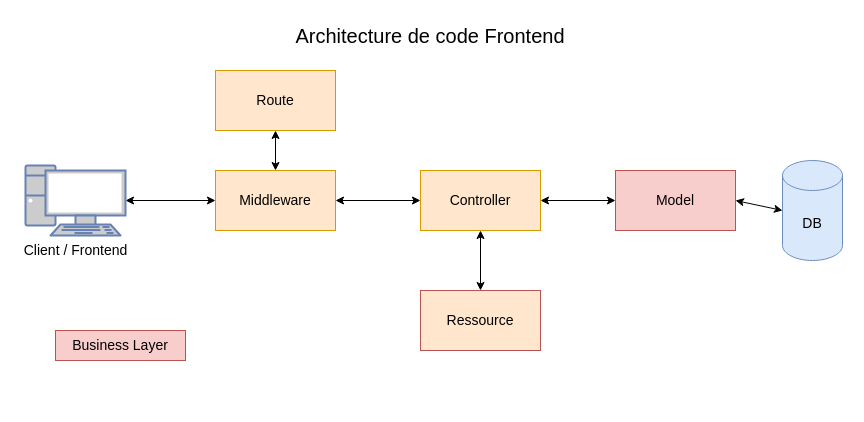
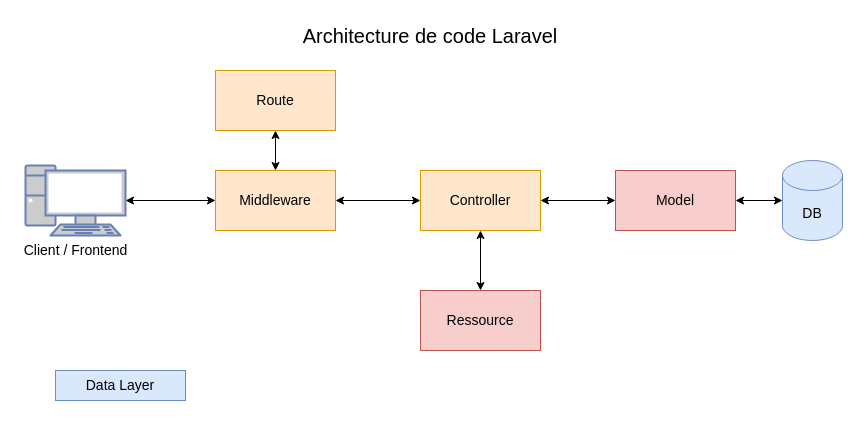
node "Architecture de code Frontend": label "Architecture de code Frontend" -> "Architecture de code Laravel"
node "DB": size 60x100 -> 60x80
node "Ressource": fillcolor #ffe6cc -> #f8cecc
node "Business Layer": removed
node "Data Layer": added
